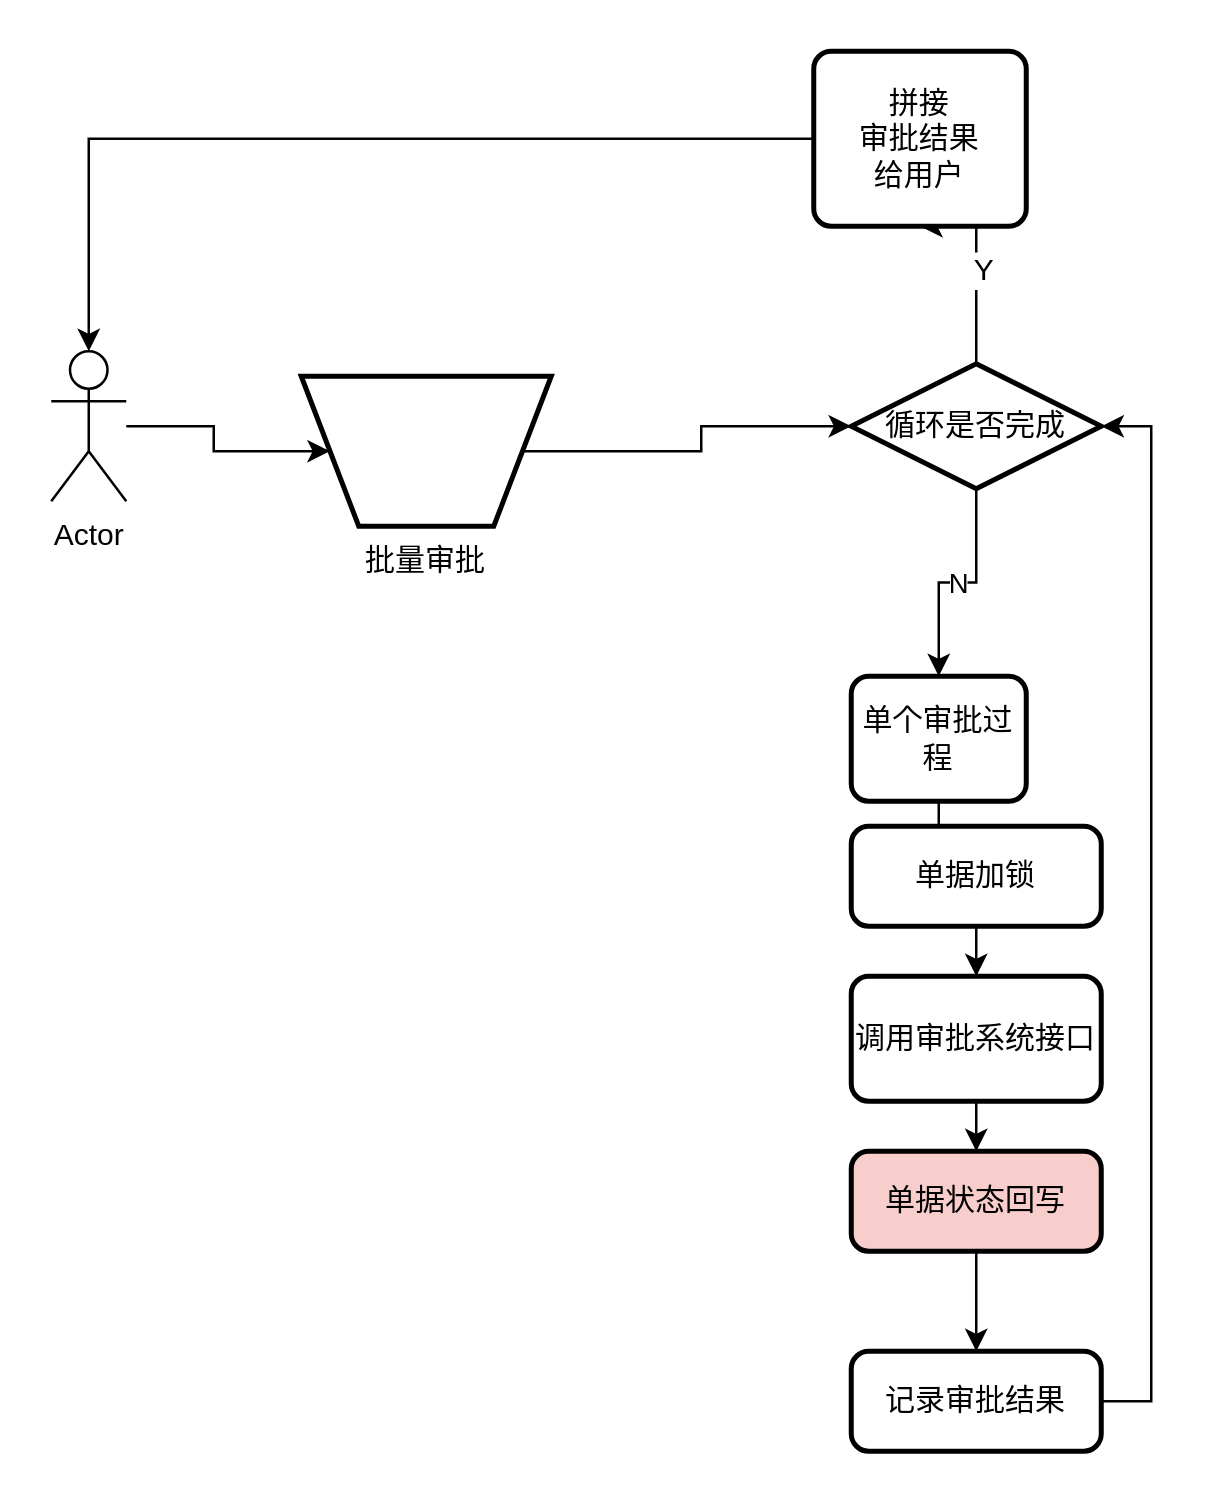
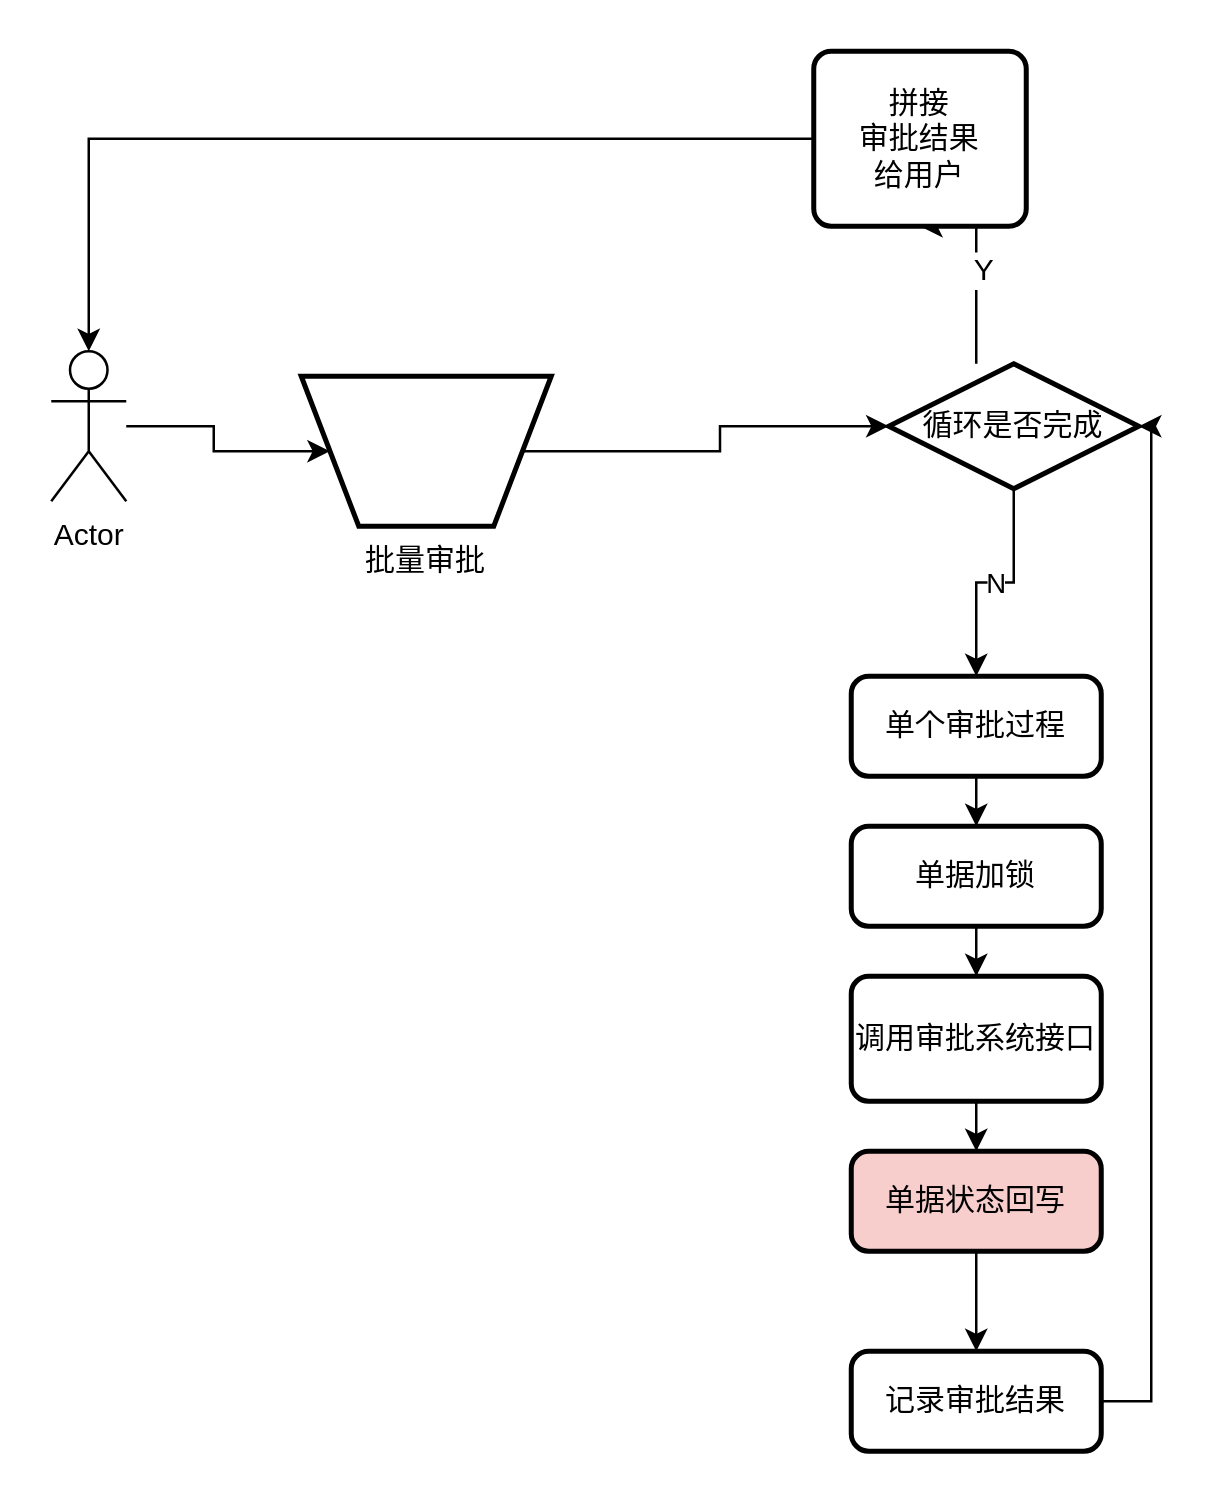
node "循环是否完成": moved (976, 426) -> (1014, 426)
node "单个审批过程": size 175x125 -> 250x100
